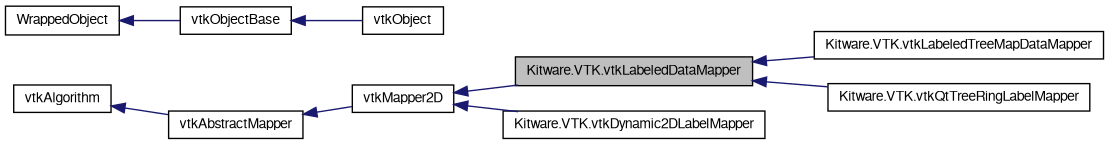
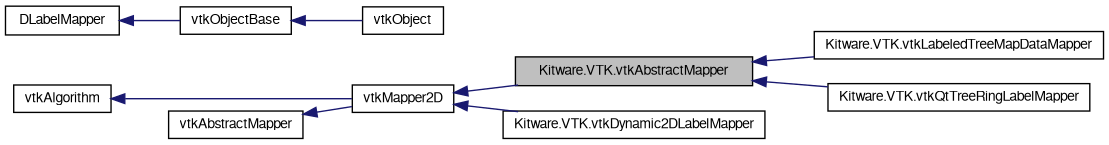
node "WrappedObject": label "WrappedObject" -> "DLabelMapper"
node "Kitware.VTK.vtkLabeledDataMapper": label "Kitware.VTK.vtkLabeledDataMapper" -> "Kitware.VTK.vtkAbstractMapper"
edge "vtkAbstractMapper" -> "vtkAlgorithm": now "vtkMapper2D" -> "vtkAlgorithm"
